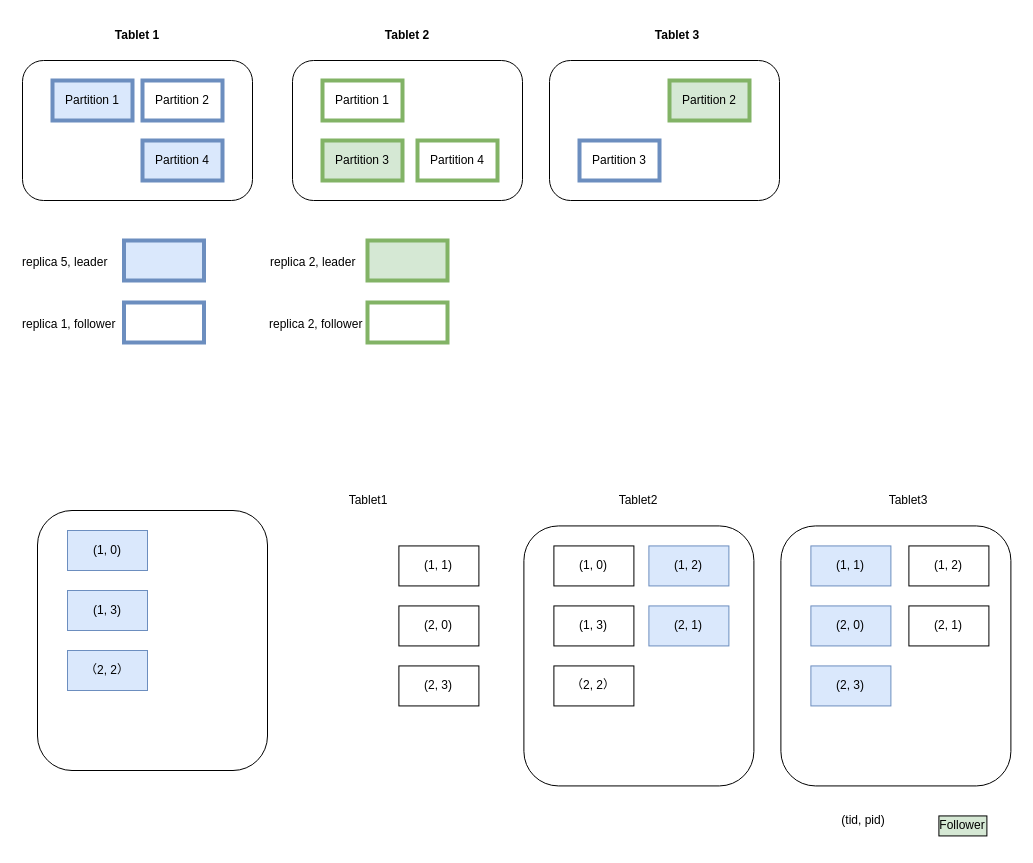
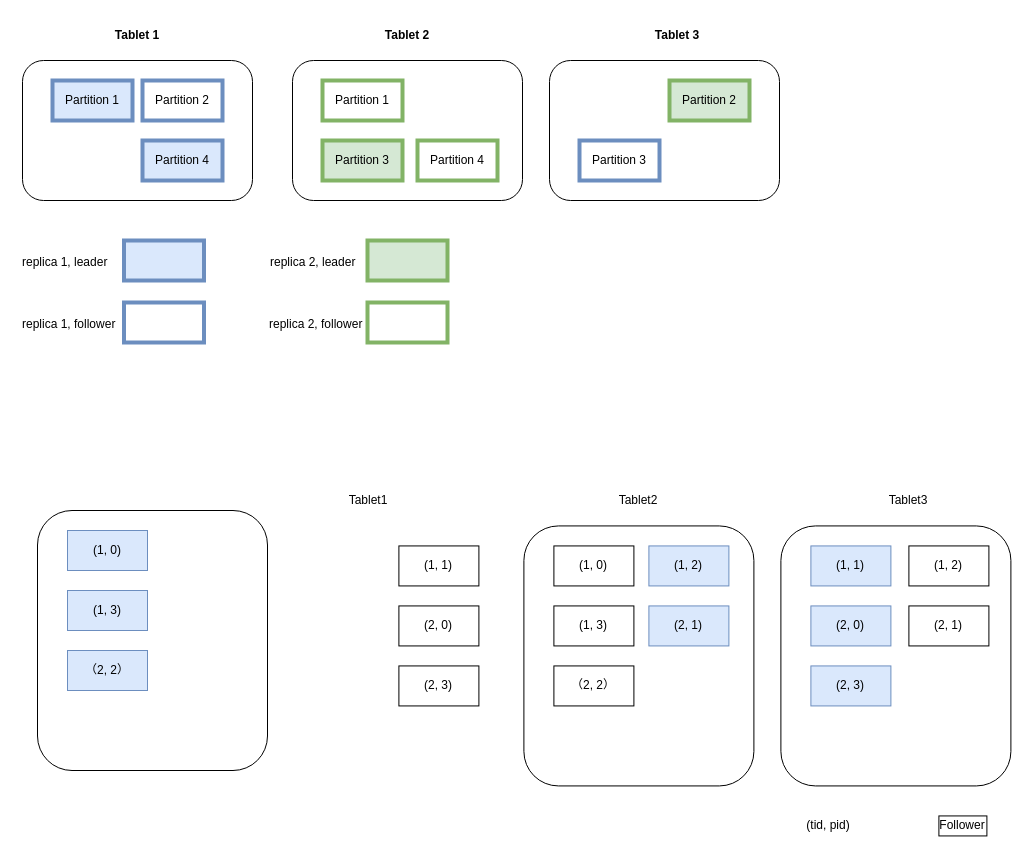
node "replica 5, leader": label "replica 5, leader" -> "replica 1, leader"
node "(tid, pid)": moved (864, 821) -> (829, 826)
node "Follower": fillcolor #d5e8d4 -> #ffffff
